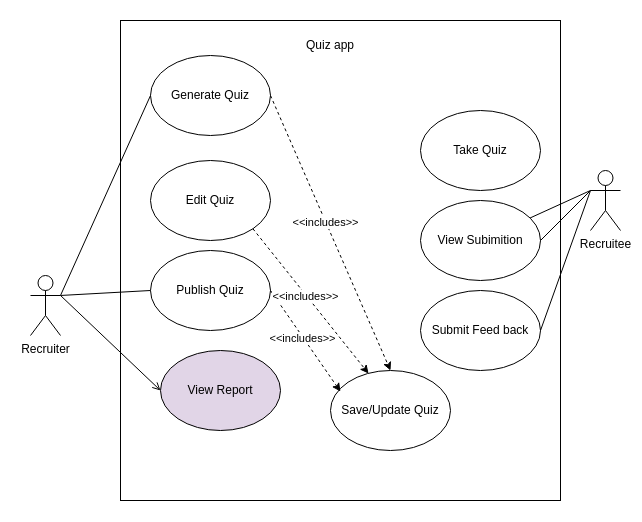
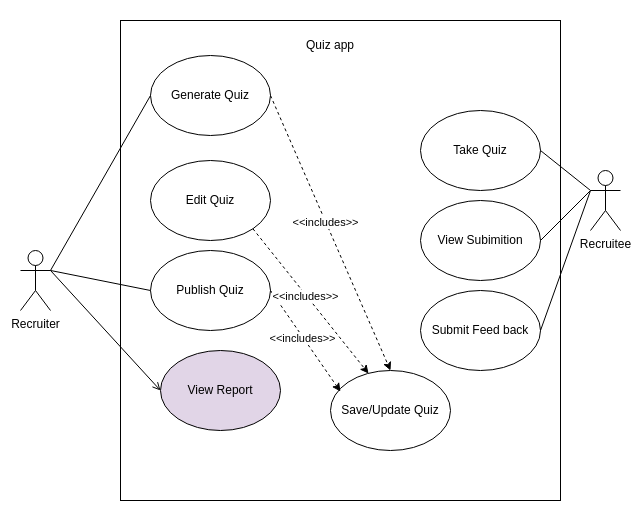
edge "Recruitee" -- "View Subimition": now "Recruitee" -- "Take Quiz"
node "Recruiter": moved (46, 306) -> (36, 281)
